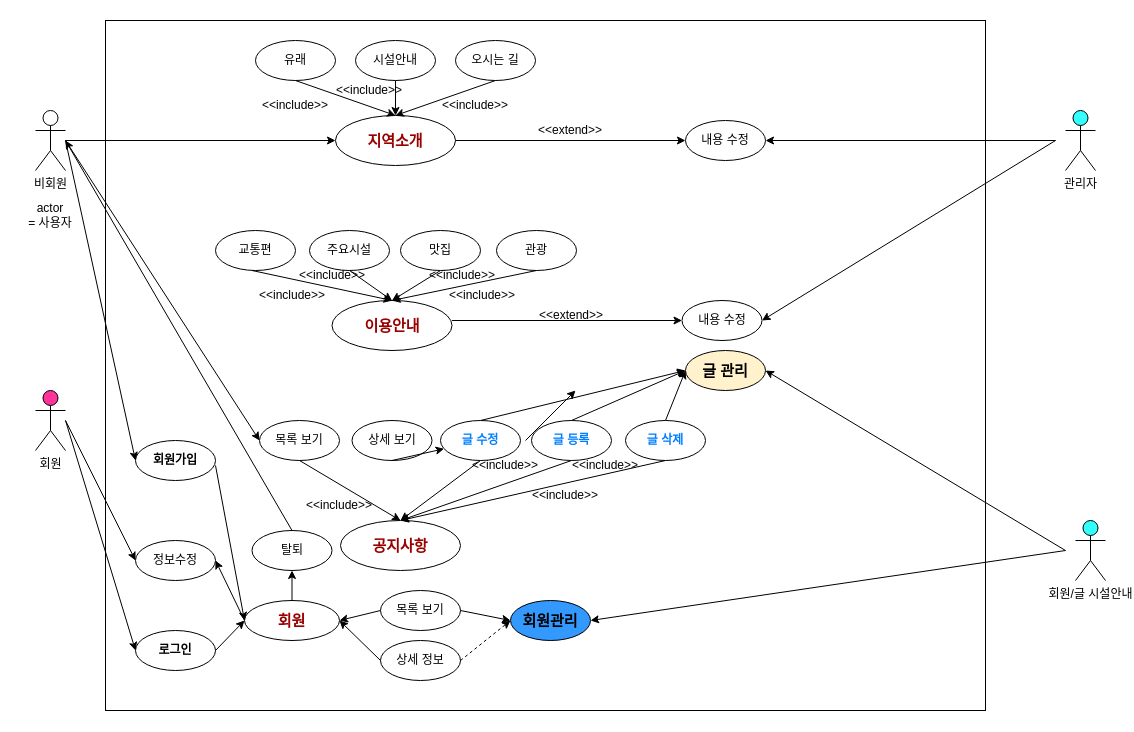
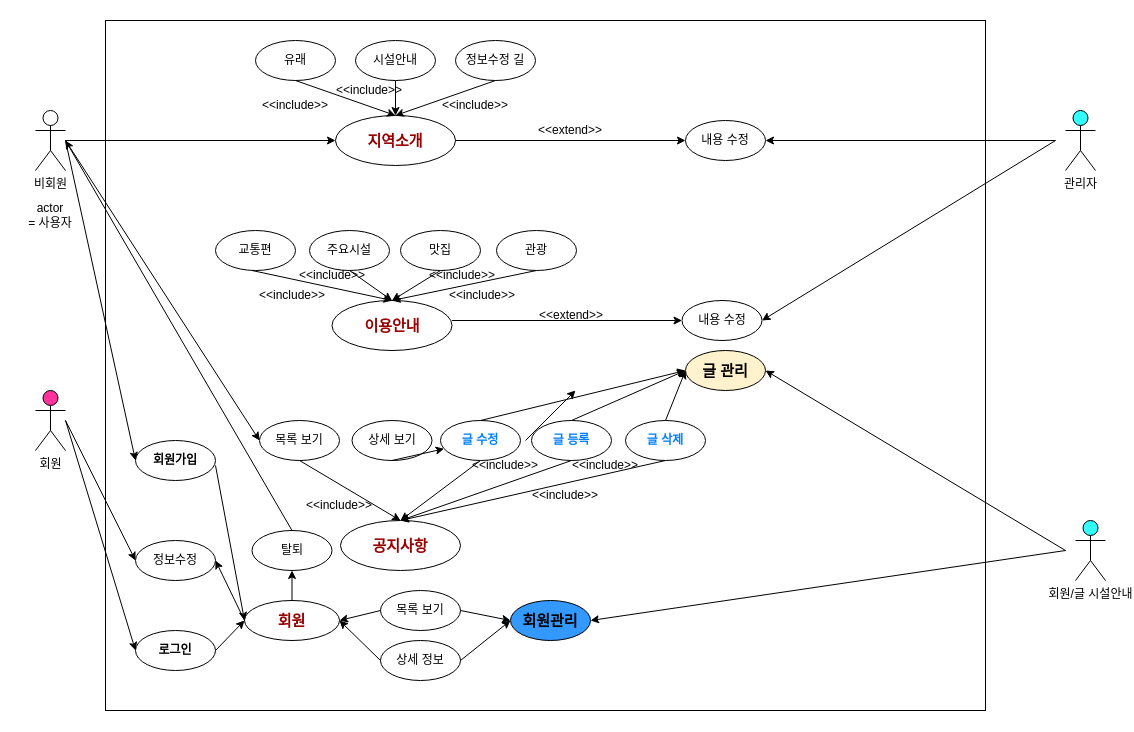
node "오시는 길": label "오시는 길" -> "정보수정 길"
edge "상세 정보" -> "회원관리": style dashed -> solid
